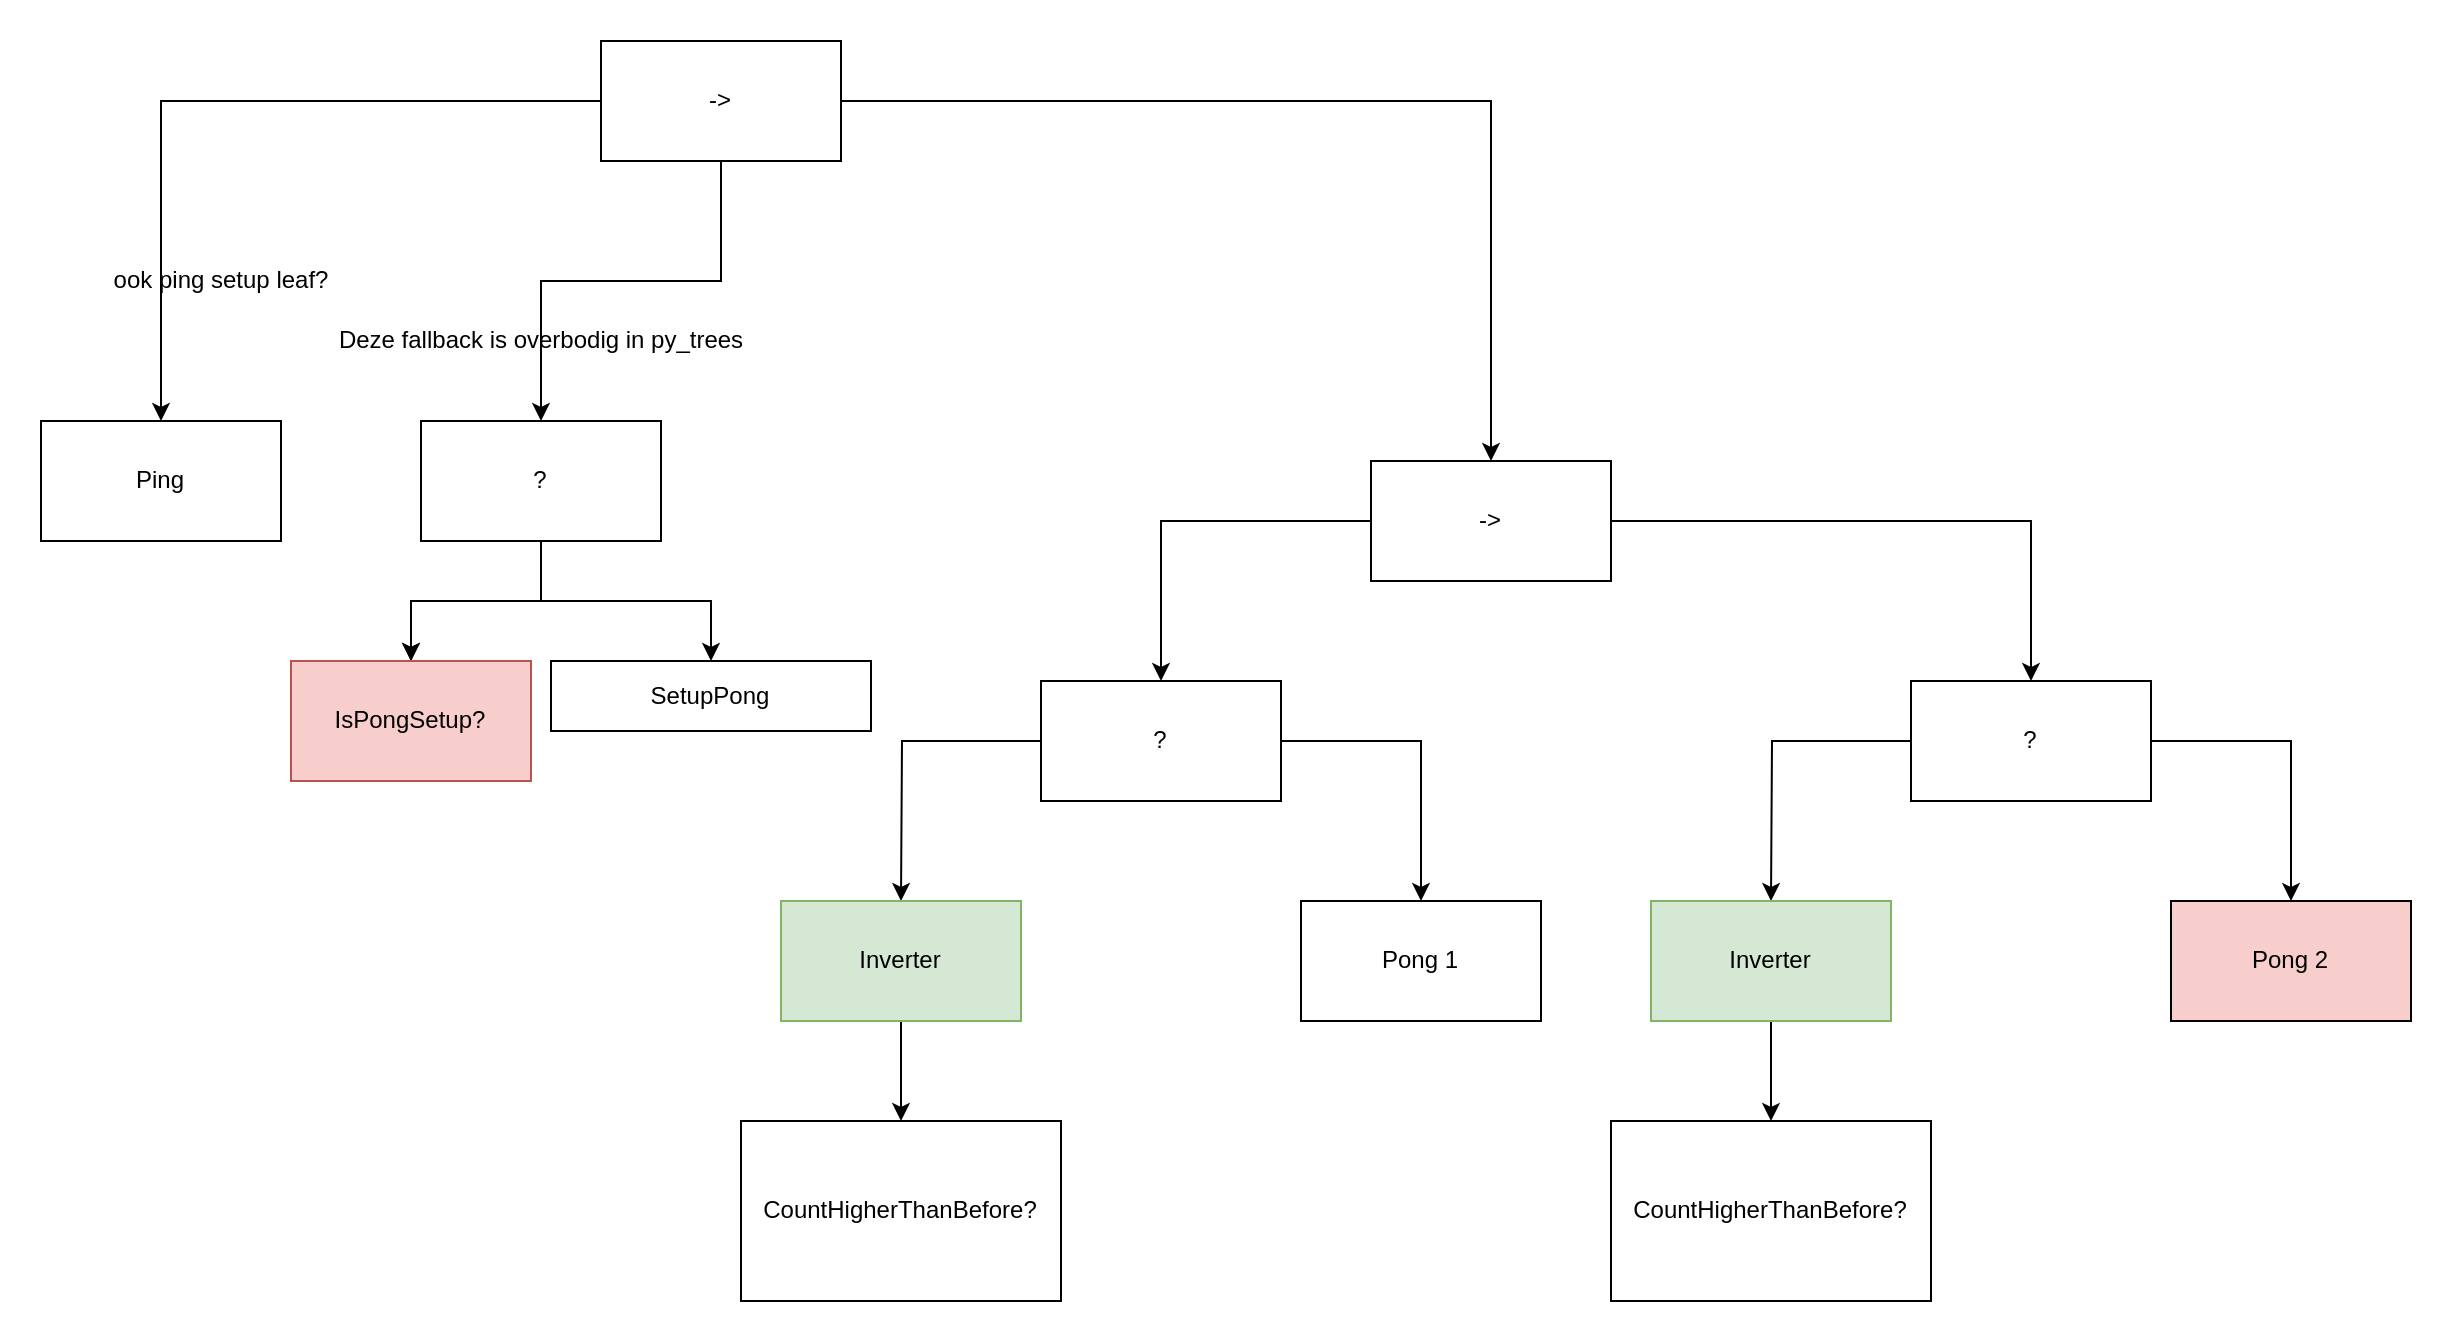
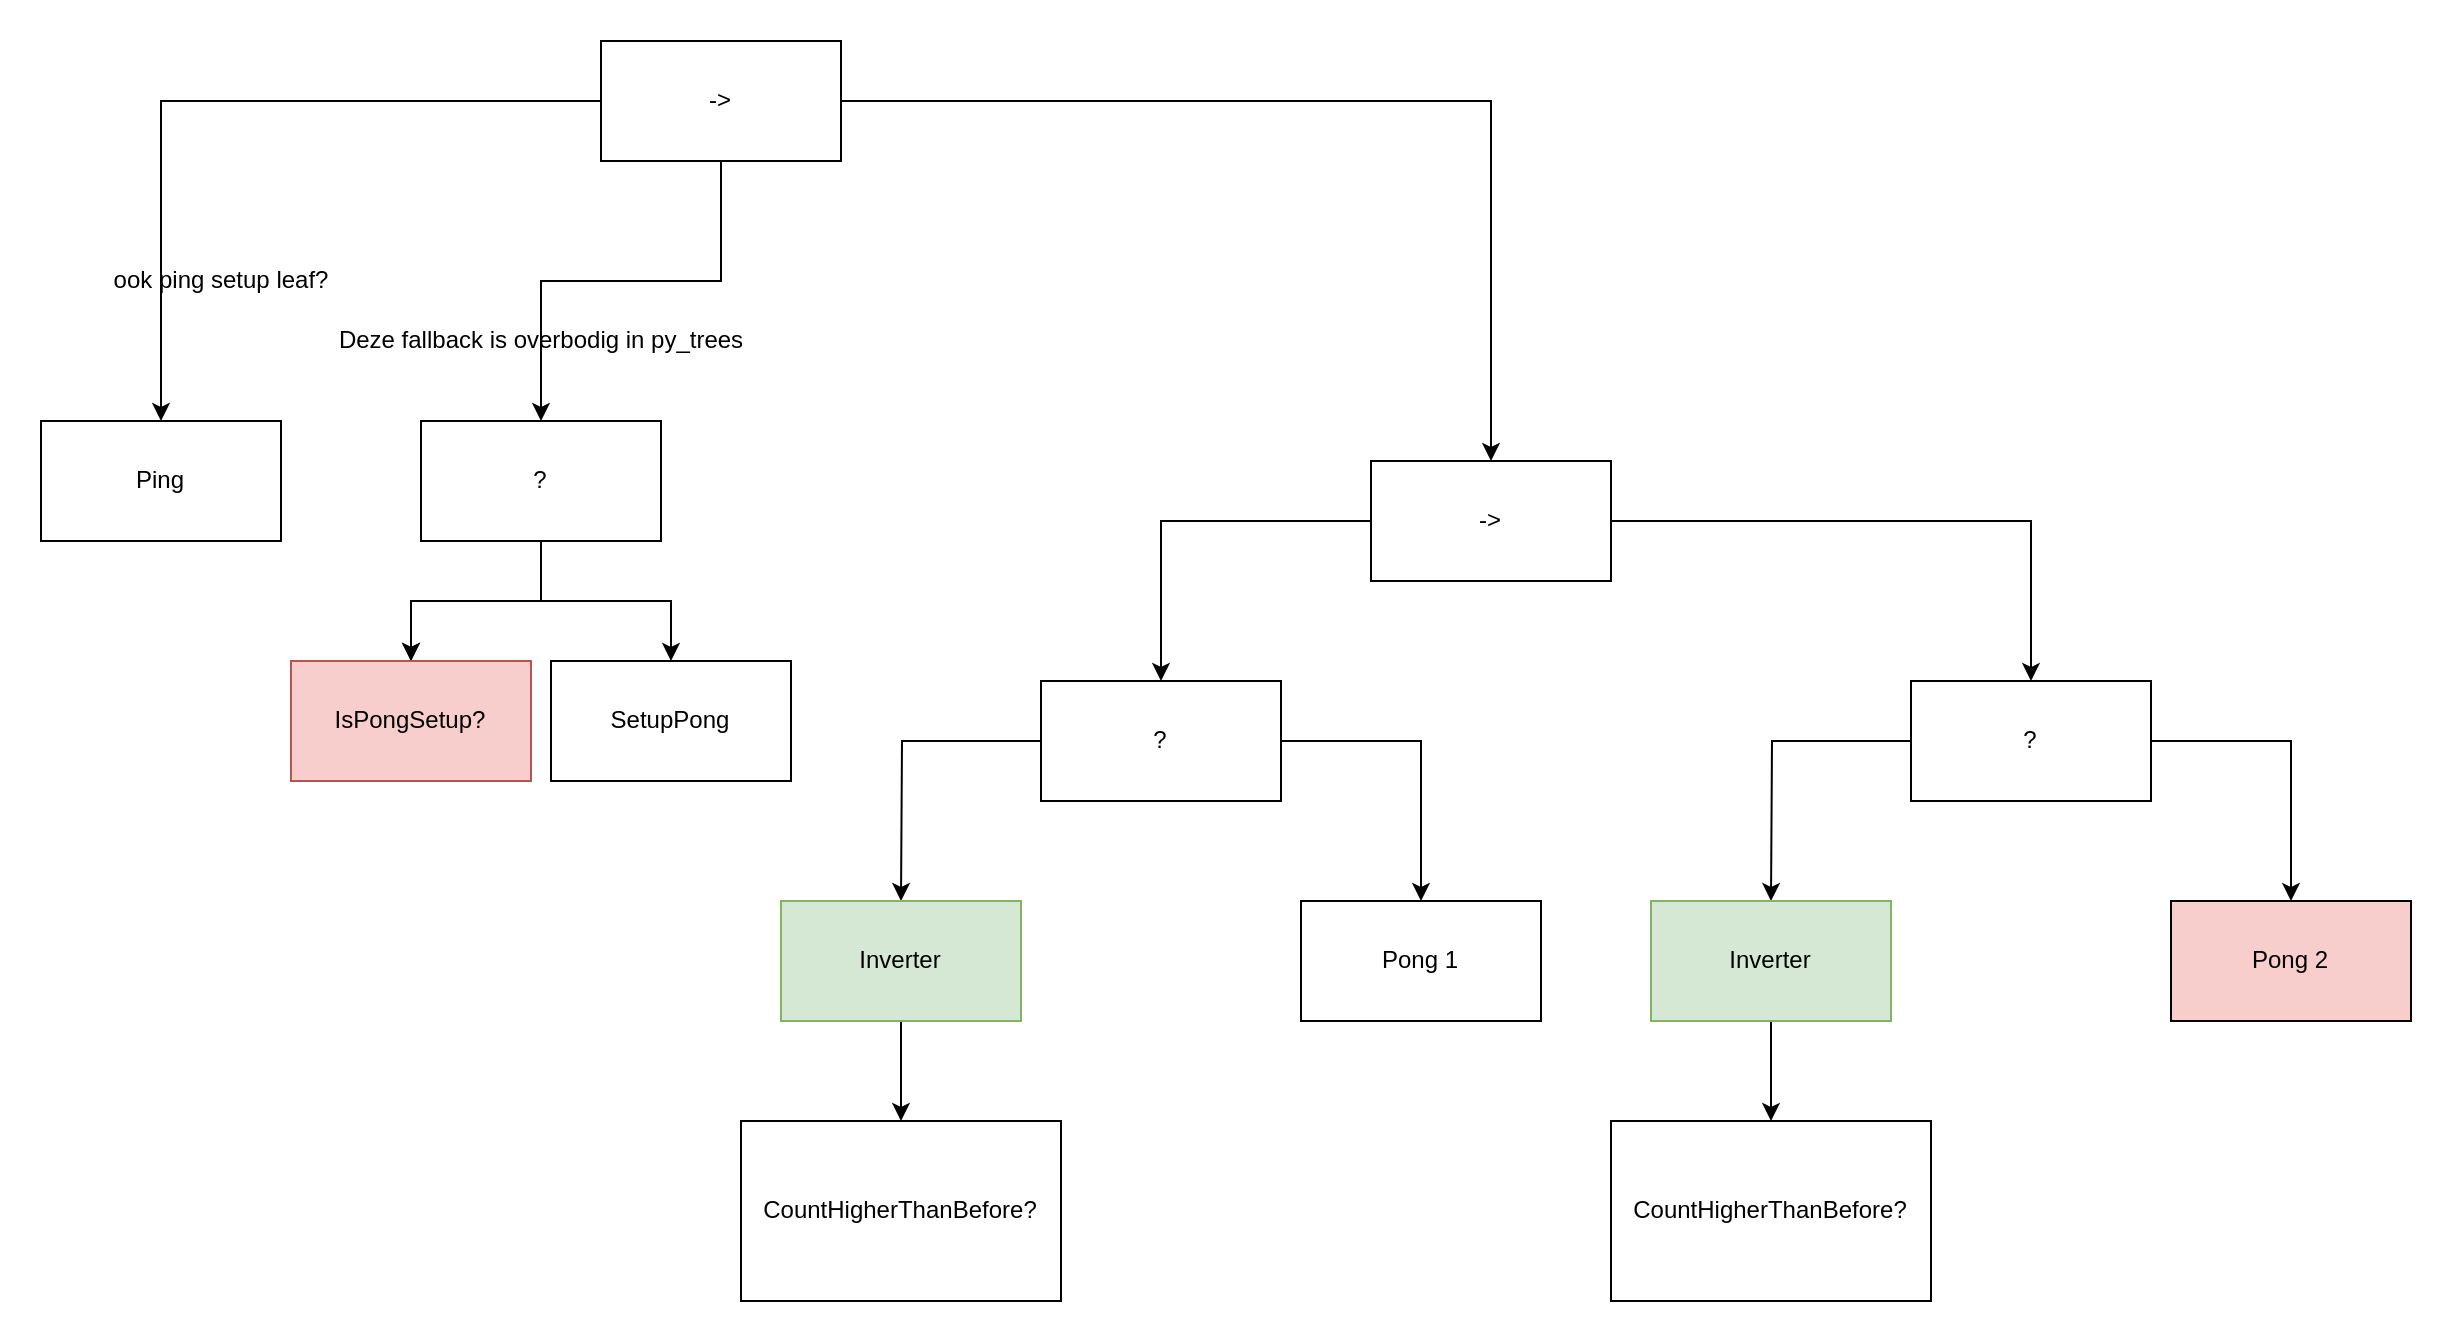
node "SetupPong": size 320x70 -> 240x120
